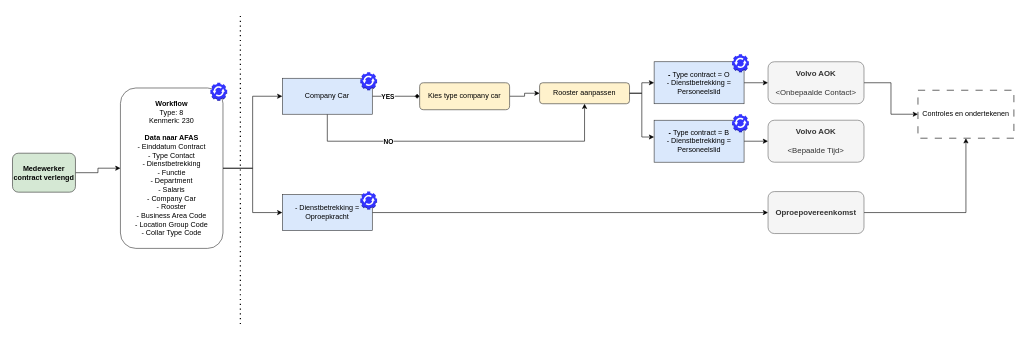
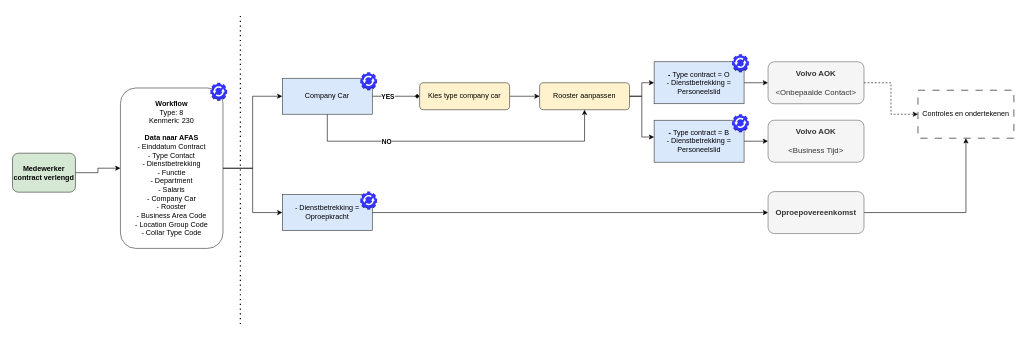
node "Rooster aanpassen": size 90x21 -> 90x27
edge "Volvo AOK <Onbepaalde Contact>" -> "Controles en ondertekenen": style solid -> dashed
node "Volvo AOK <Bepaalde Tijd>": label "Volvo AOK <Bepaalde Tijd>" -> "Volvo AOK <Business Tijd>"
